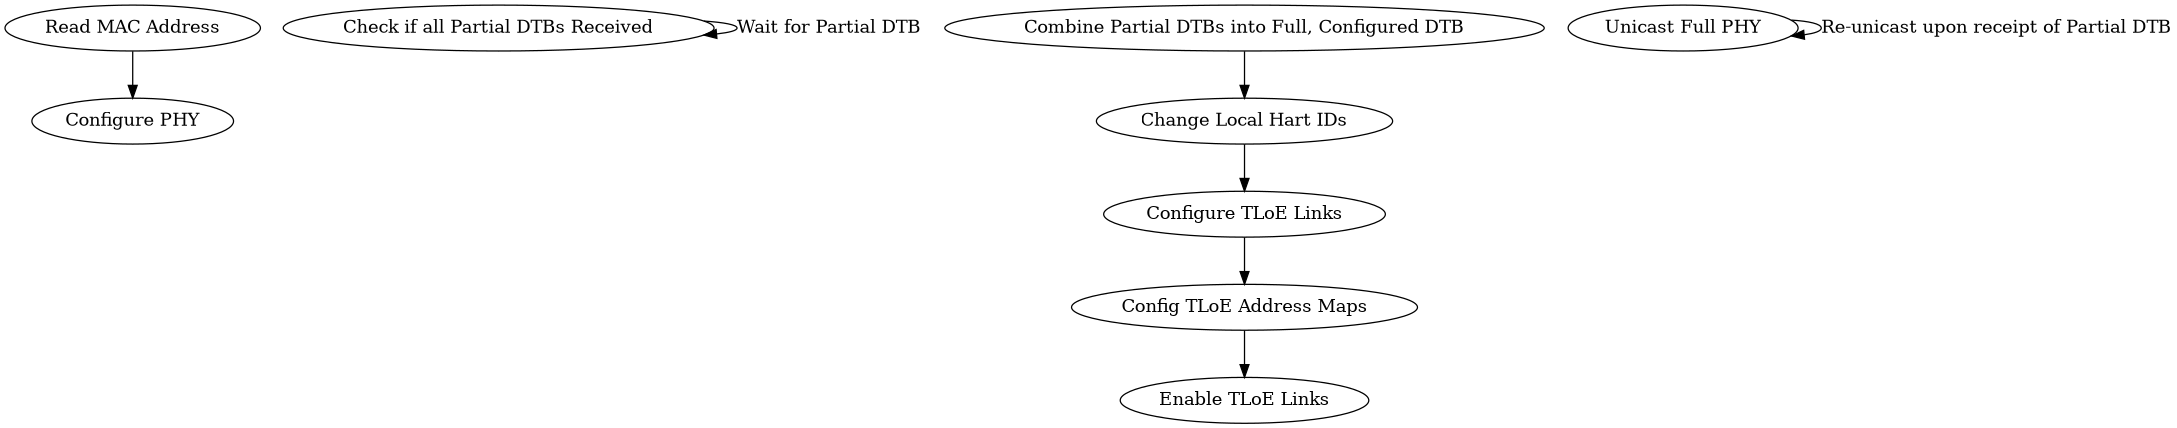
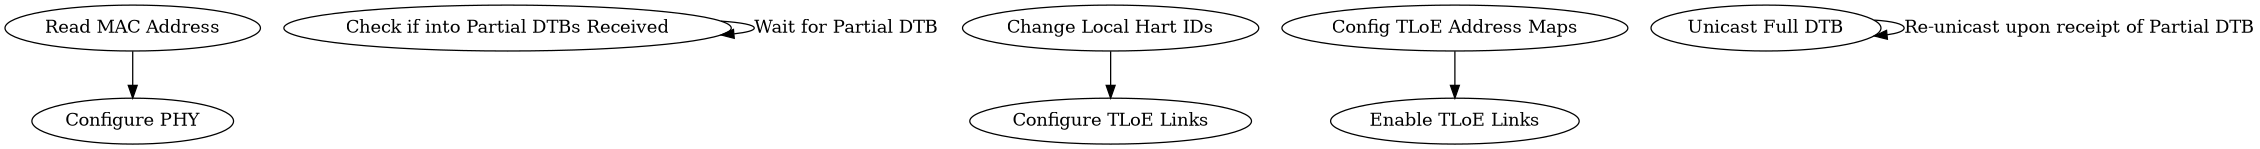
node "Check if all Partial DTBs Received": label "Check if all Partial DTBs Received" -> "Check if into Partial DTBs Received"
node "Combine Partial DTBs into Full, Configured DTB": removed
node "Unicast Full PHY": label "Unicast Full PHY" -> "Unicast Full DTB"
edge "Configure TLoE Links" -> "Config TLoE Address Maps": removed
